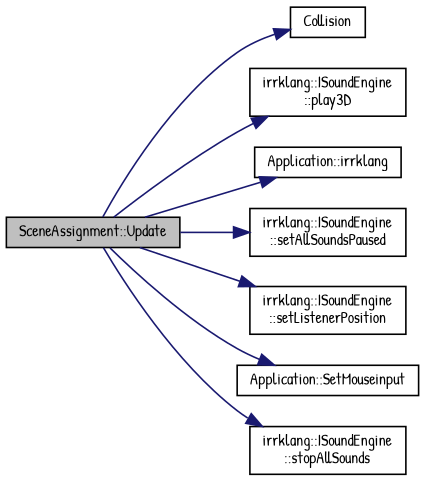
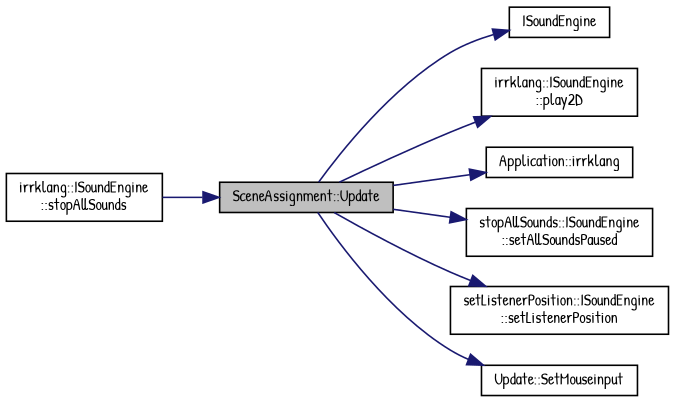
node "Collision": label "Collision" -> "ISoundEngine"
node "irrklang::ISoundEngine ::play3D": label "irrklang::ISoundEngine ::play3D" -> "irrklang::ISoundEngine ::play2D"
node "irrklang::ISoundEngine ::setAllSoundsPaused": label "irrklang::ISoundEngine ::setAllSoundsPaused" -> "stopAllSounds::ISoundEngine ::setAllSoundsPaused"
node "irrklang::ISoundEngine ::setListenerPosition": label "irrklang::ISoundEngine ::setListenerPosition" -> "setListenerPosition::ISoundEngine ::setListenerPosition"
edge "SceneAssignment::Update" -> "irrklang::ISoundEngine ::stopAllSounds": reversed
node "Application::SetMouseinput": label "Application::SetMouseinput" -> "Update::SetMouseinput"
